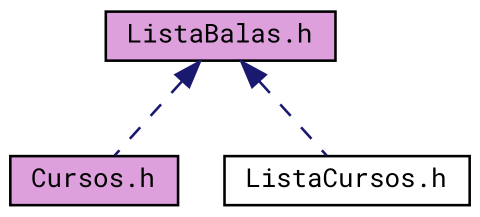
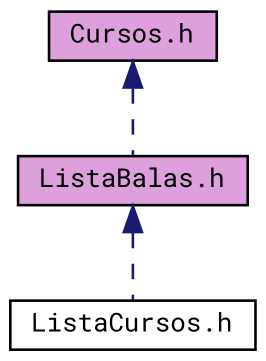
edge "Cursos.h" -> "ListaBalas.h": reversed
